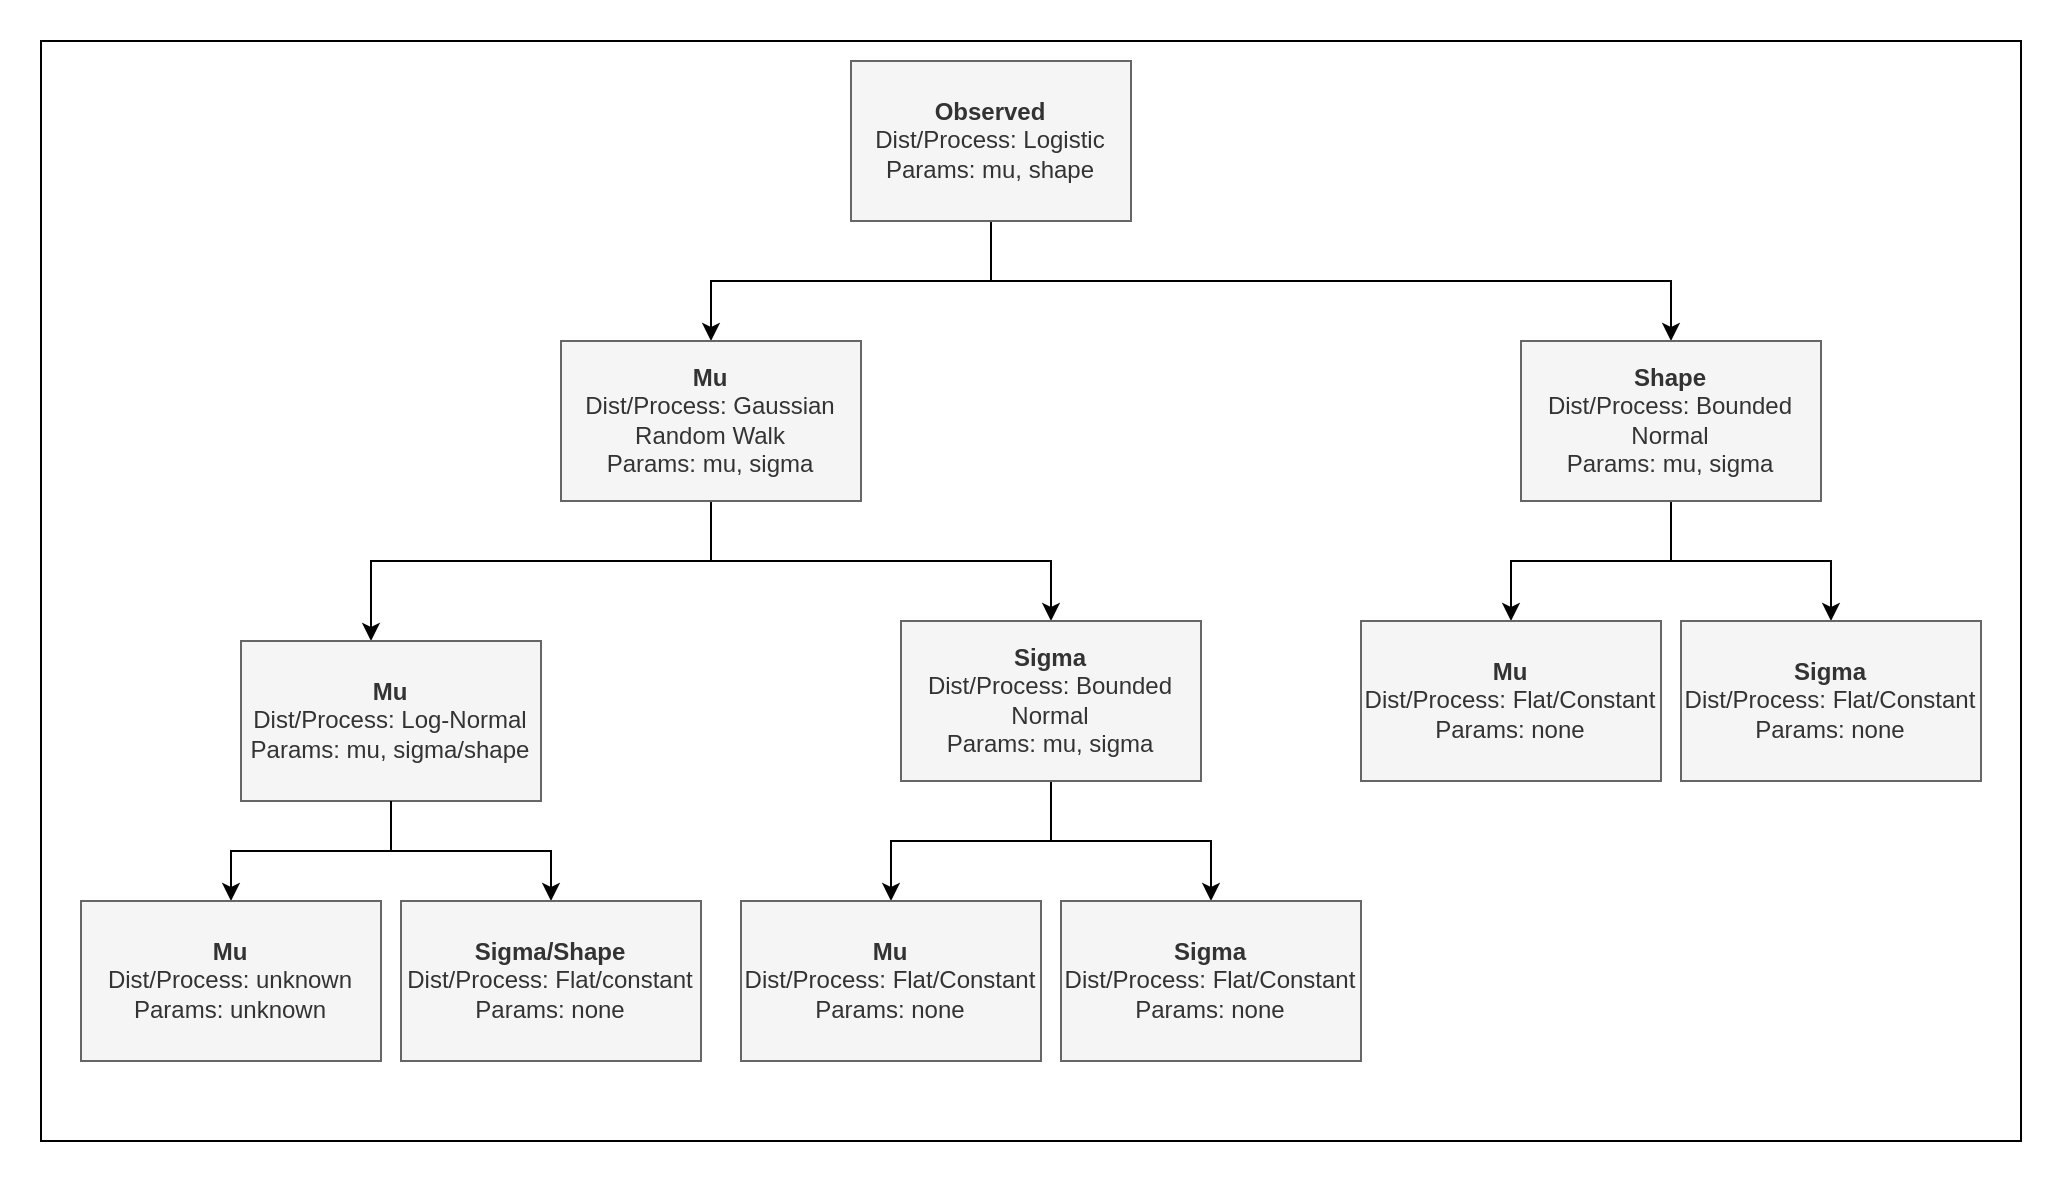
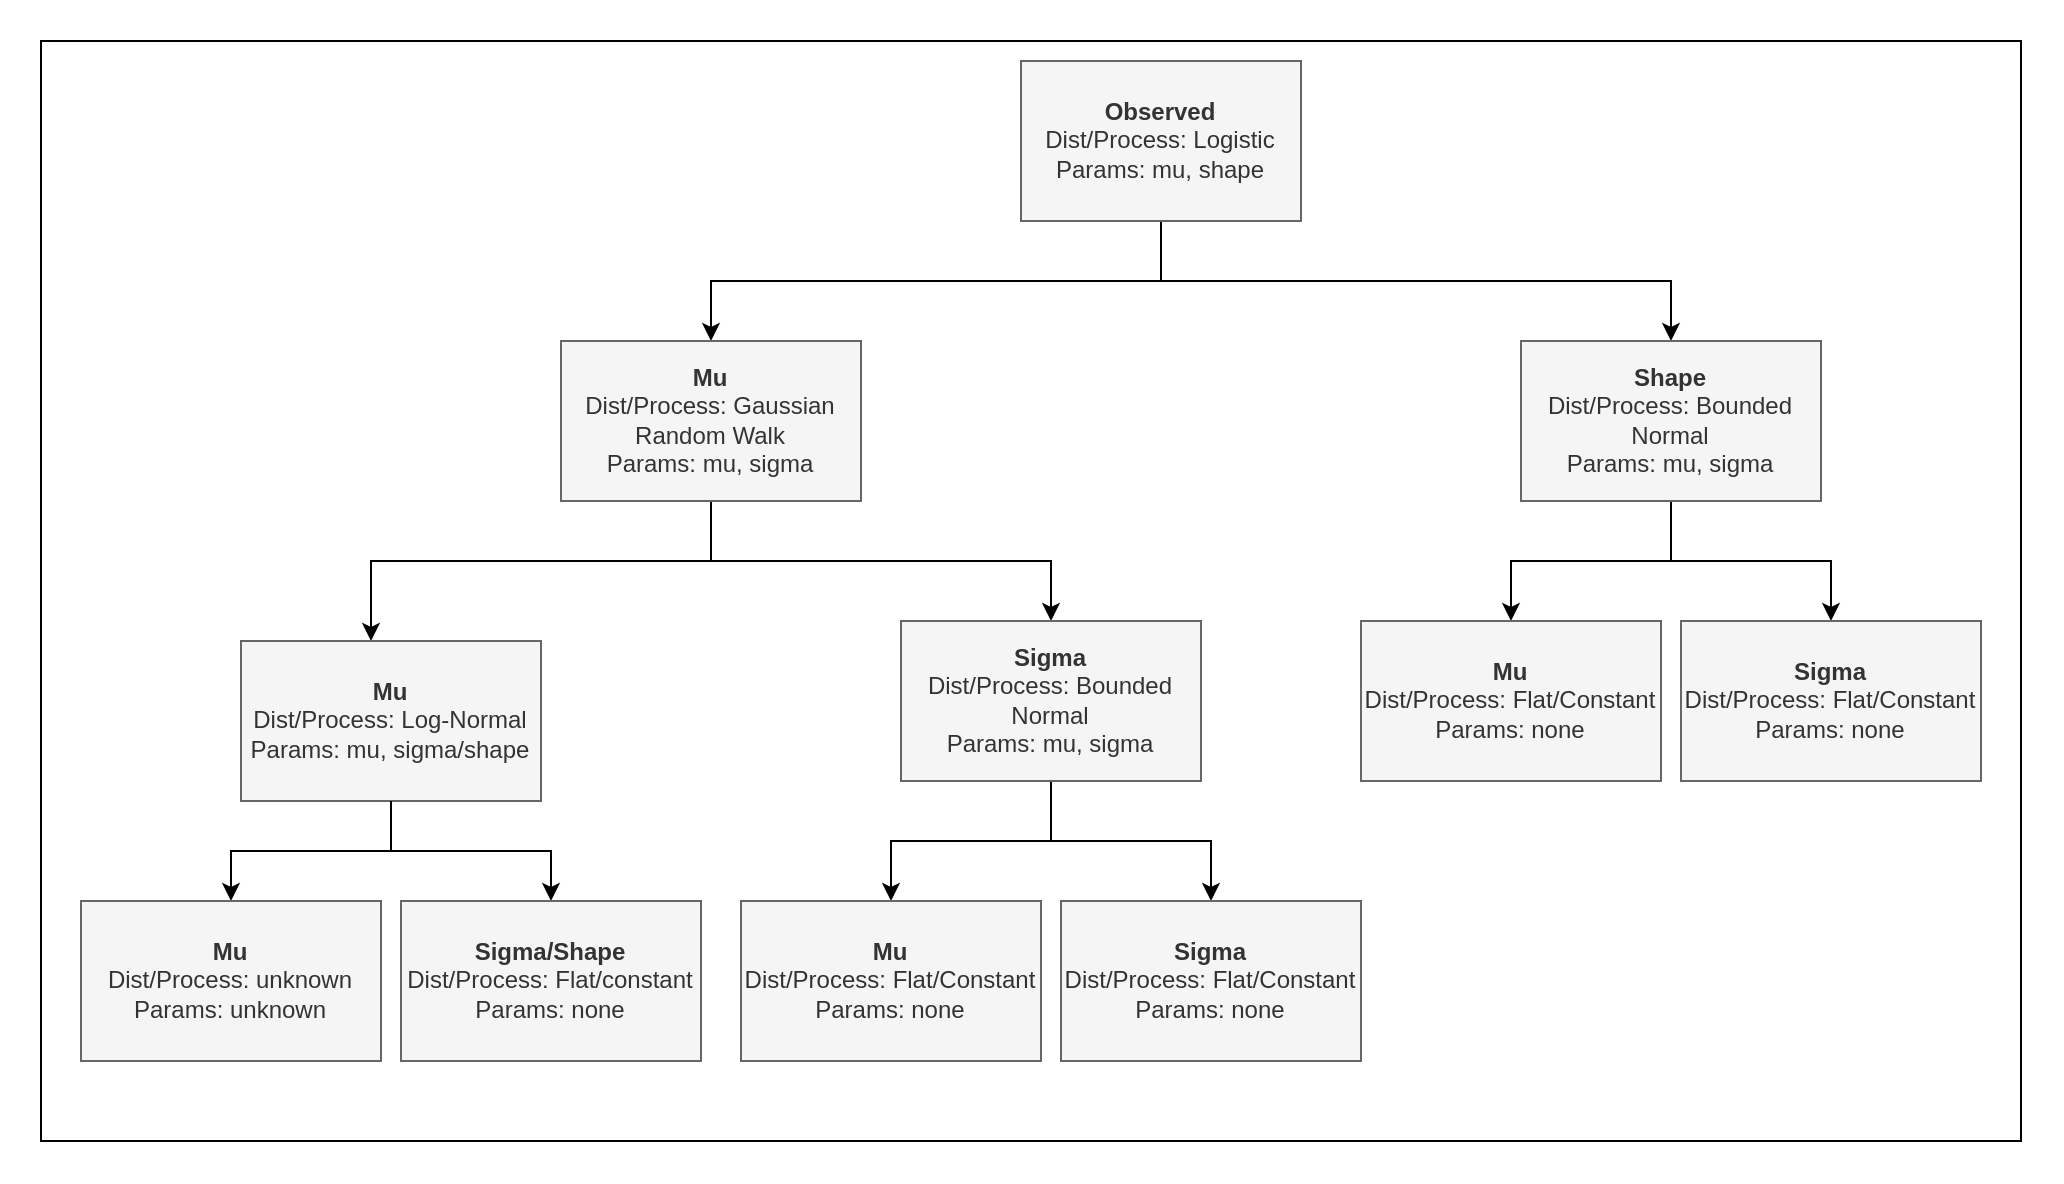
node "Observed Dist/Process: Logistic Params: mu, shape": moved (991, 141) -> (1161, 141)
